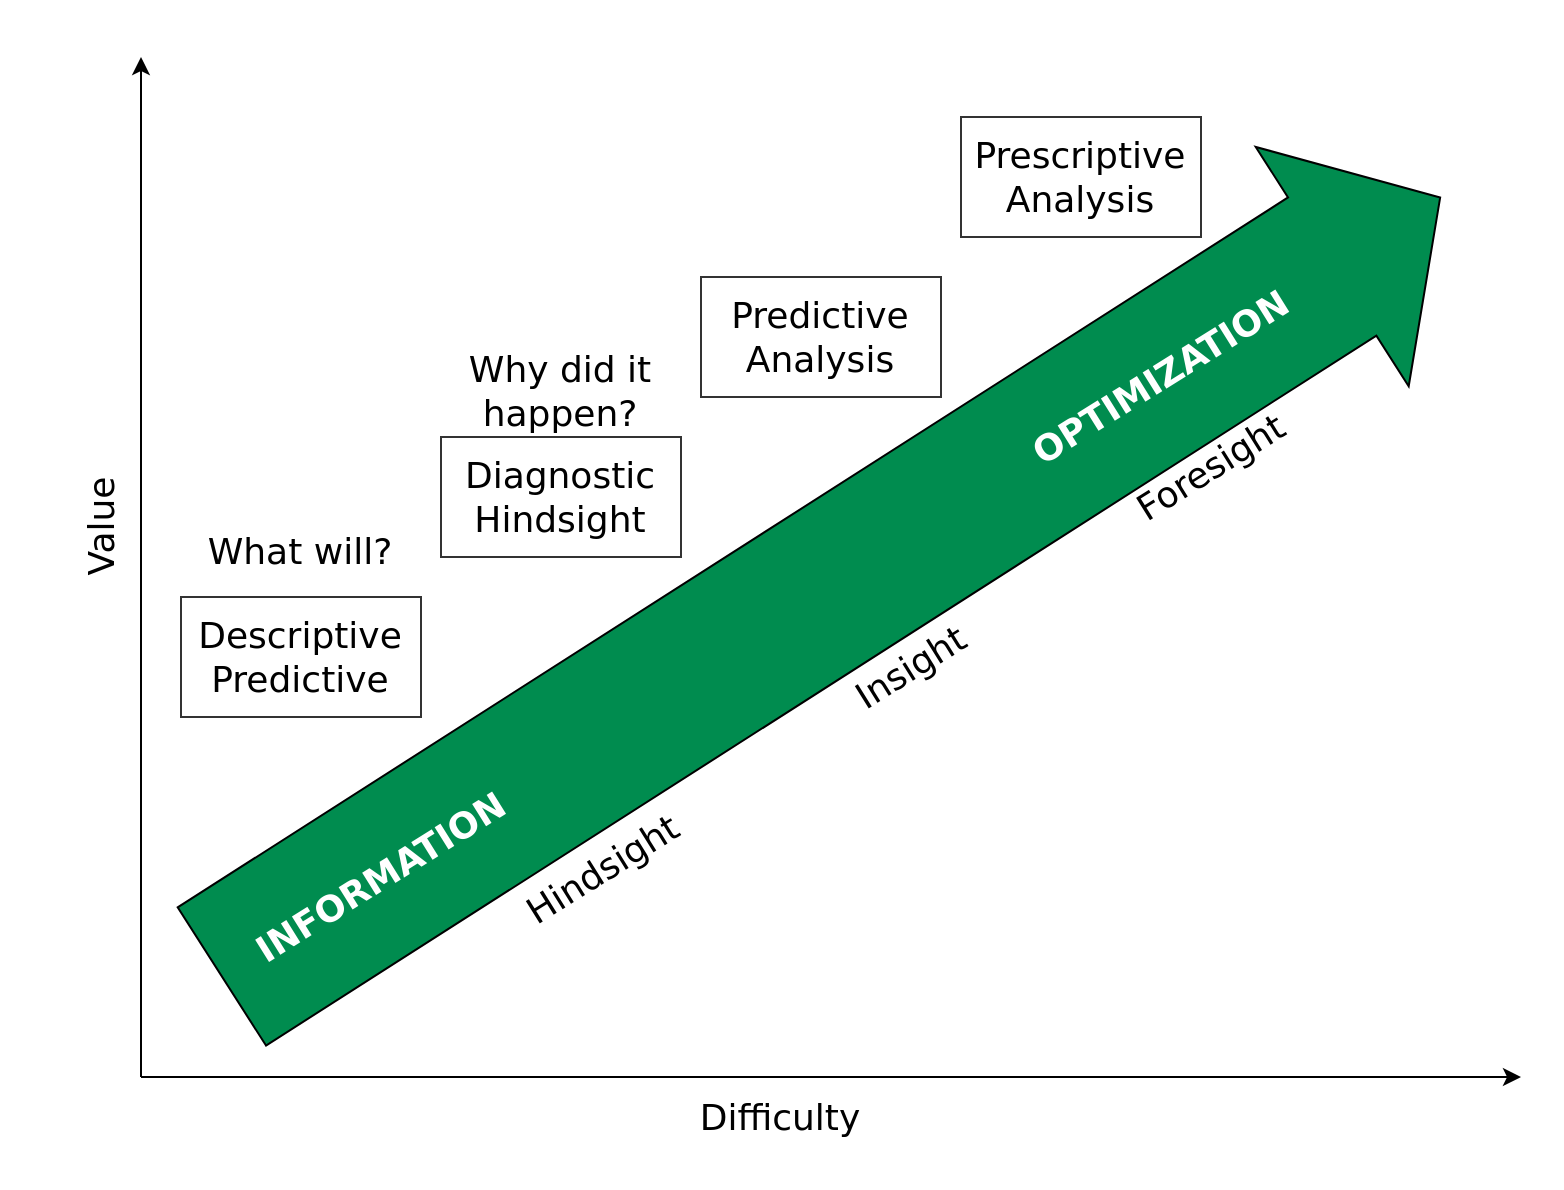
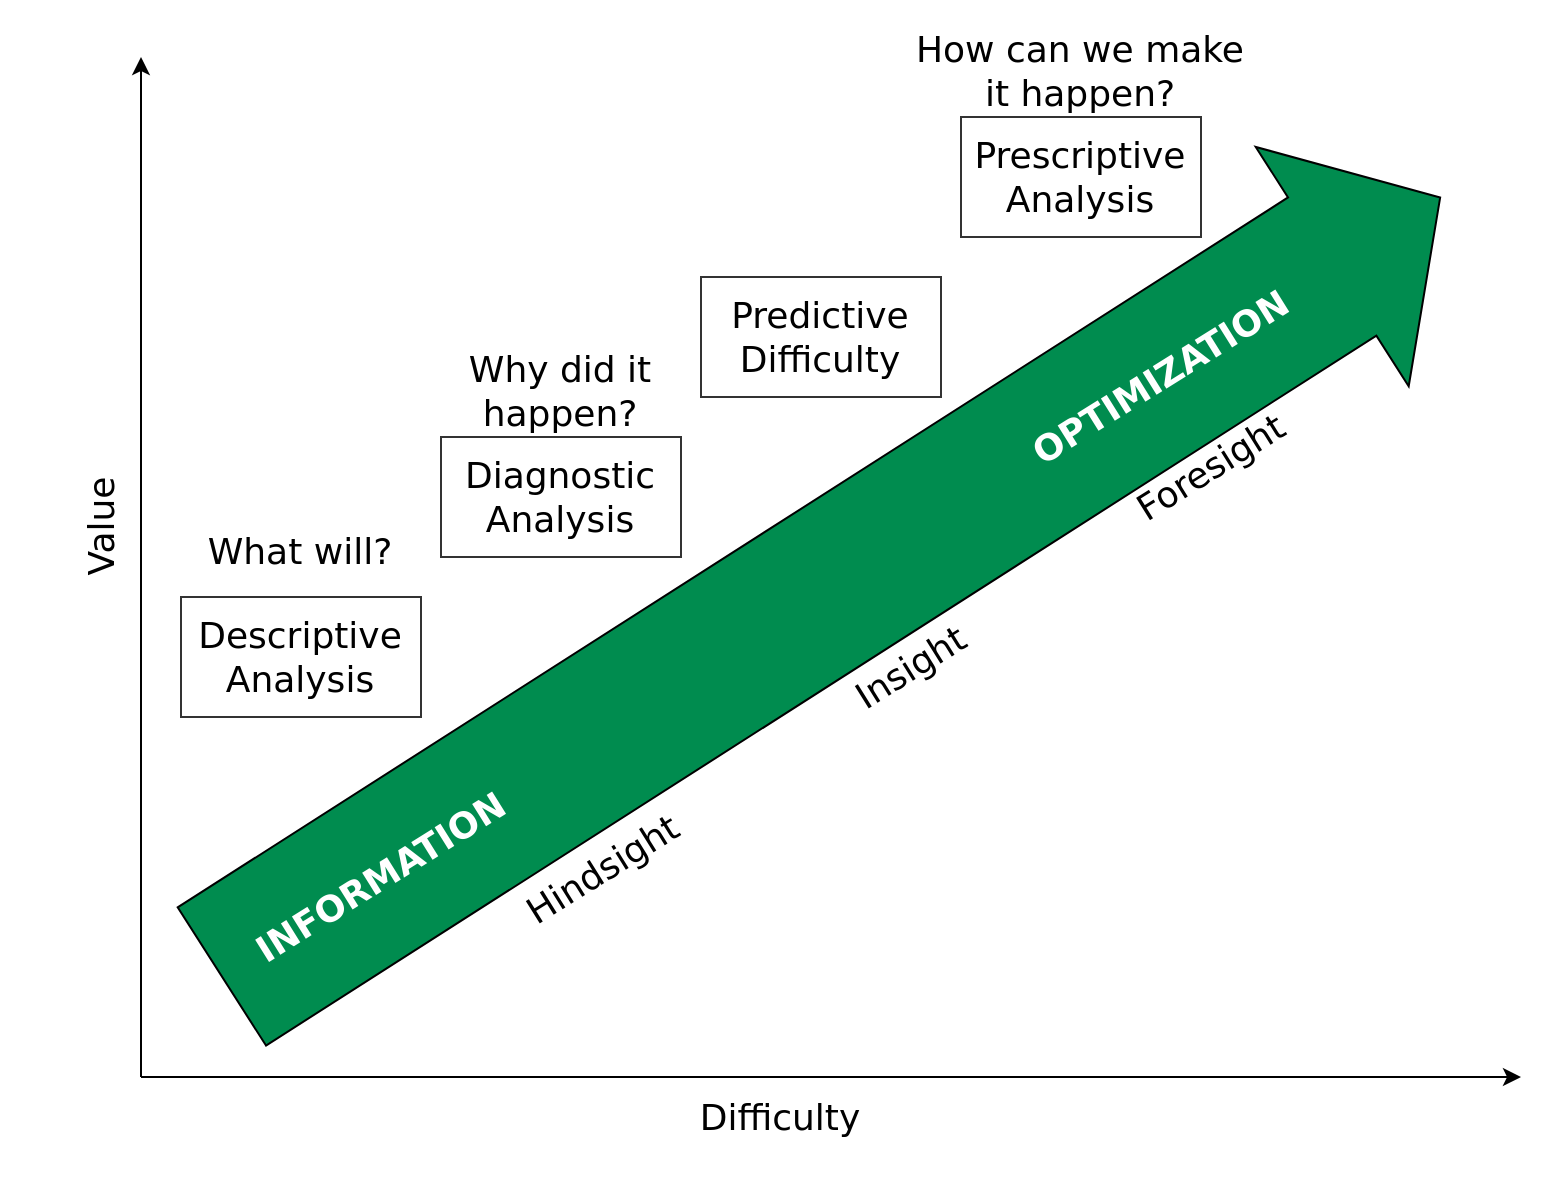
node "How can we make it happen?": added
node "Predictive Analysis": label "Predictive Analysis" -> "Predictive Difficulty"
node "Diagnostic Hindsight": label "Diagnostic Hindsight" -> "Diagnostic Analysis"
node "Descriptive Predictive": label "Descriptive Predictive" -> "Descriptive Analysis"
